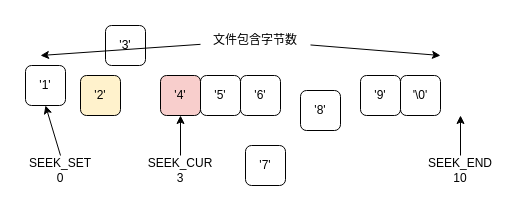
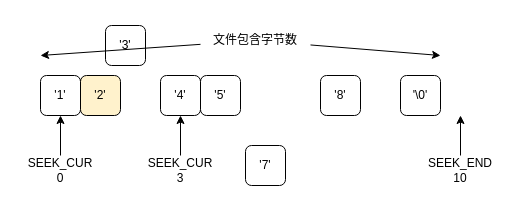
node "'1'": moved (46, 86) -> (61, 96)
node "'4'": fillcolor #f8cecc -> #ffffff
node "'6'": removed
node "'9'": removed
node "'8'": moved (321, 111) -> (341, 96)
node "SEEK_SET 0": label "SEEK_SET 0" -> "SEEK_CUR 0"
